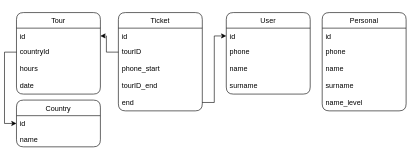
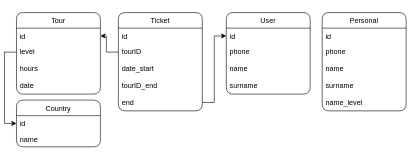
node "countryId": label "countryId" -> "level"
node "phone_start": label "phone_start" -> "date_start"
